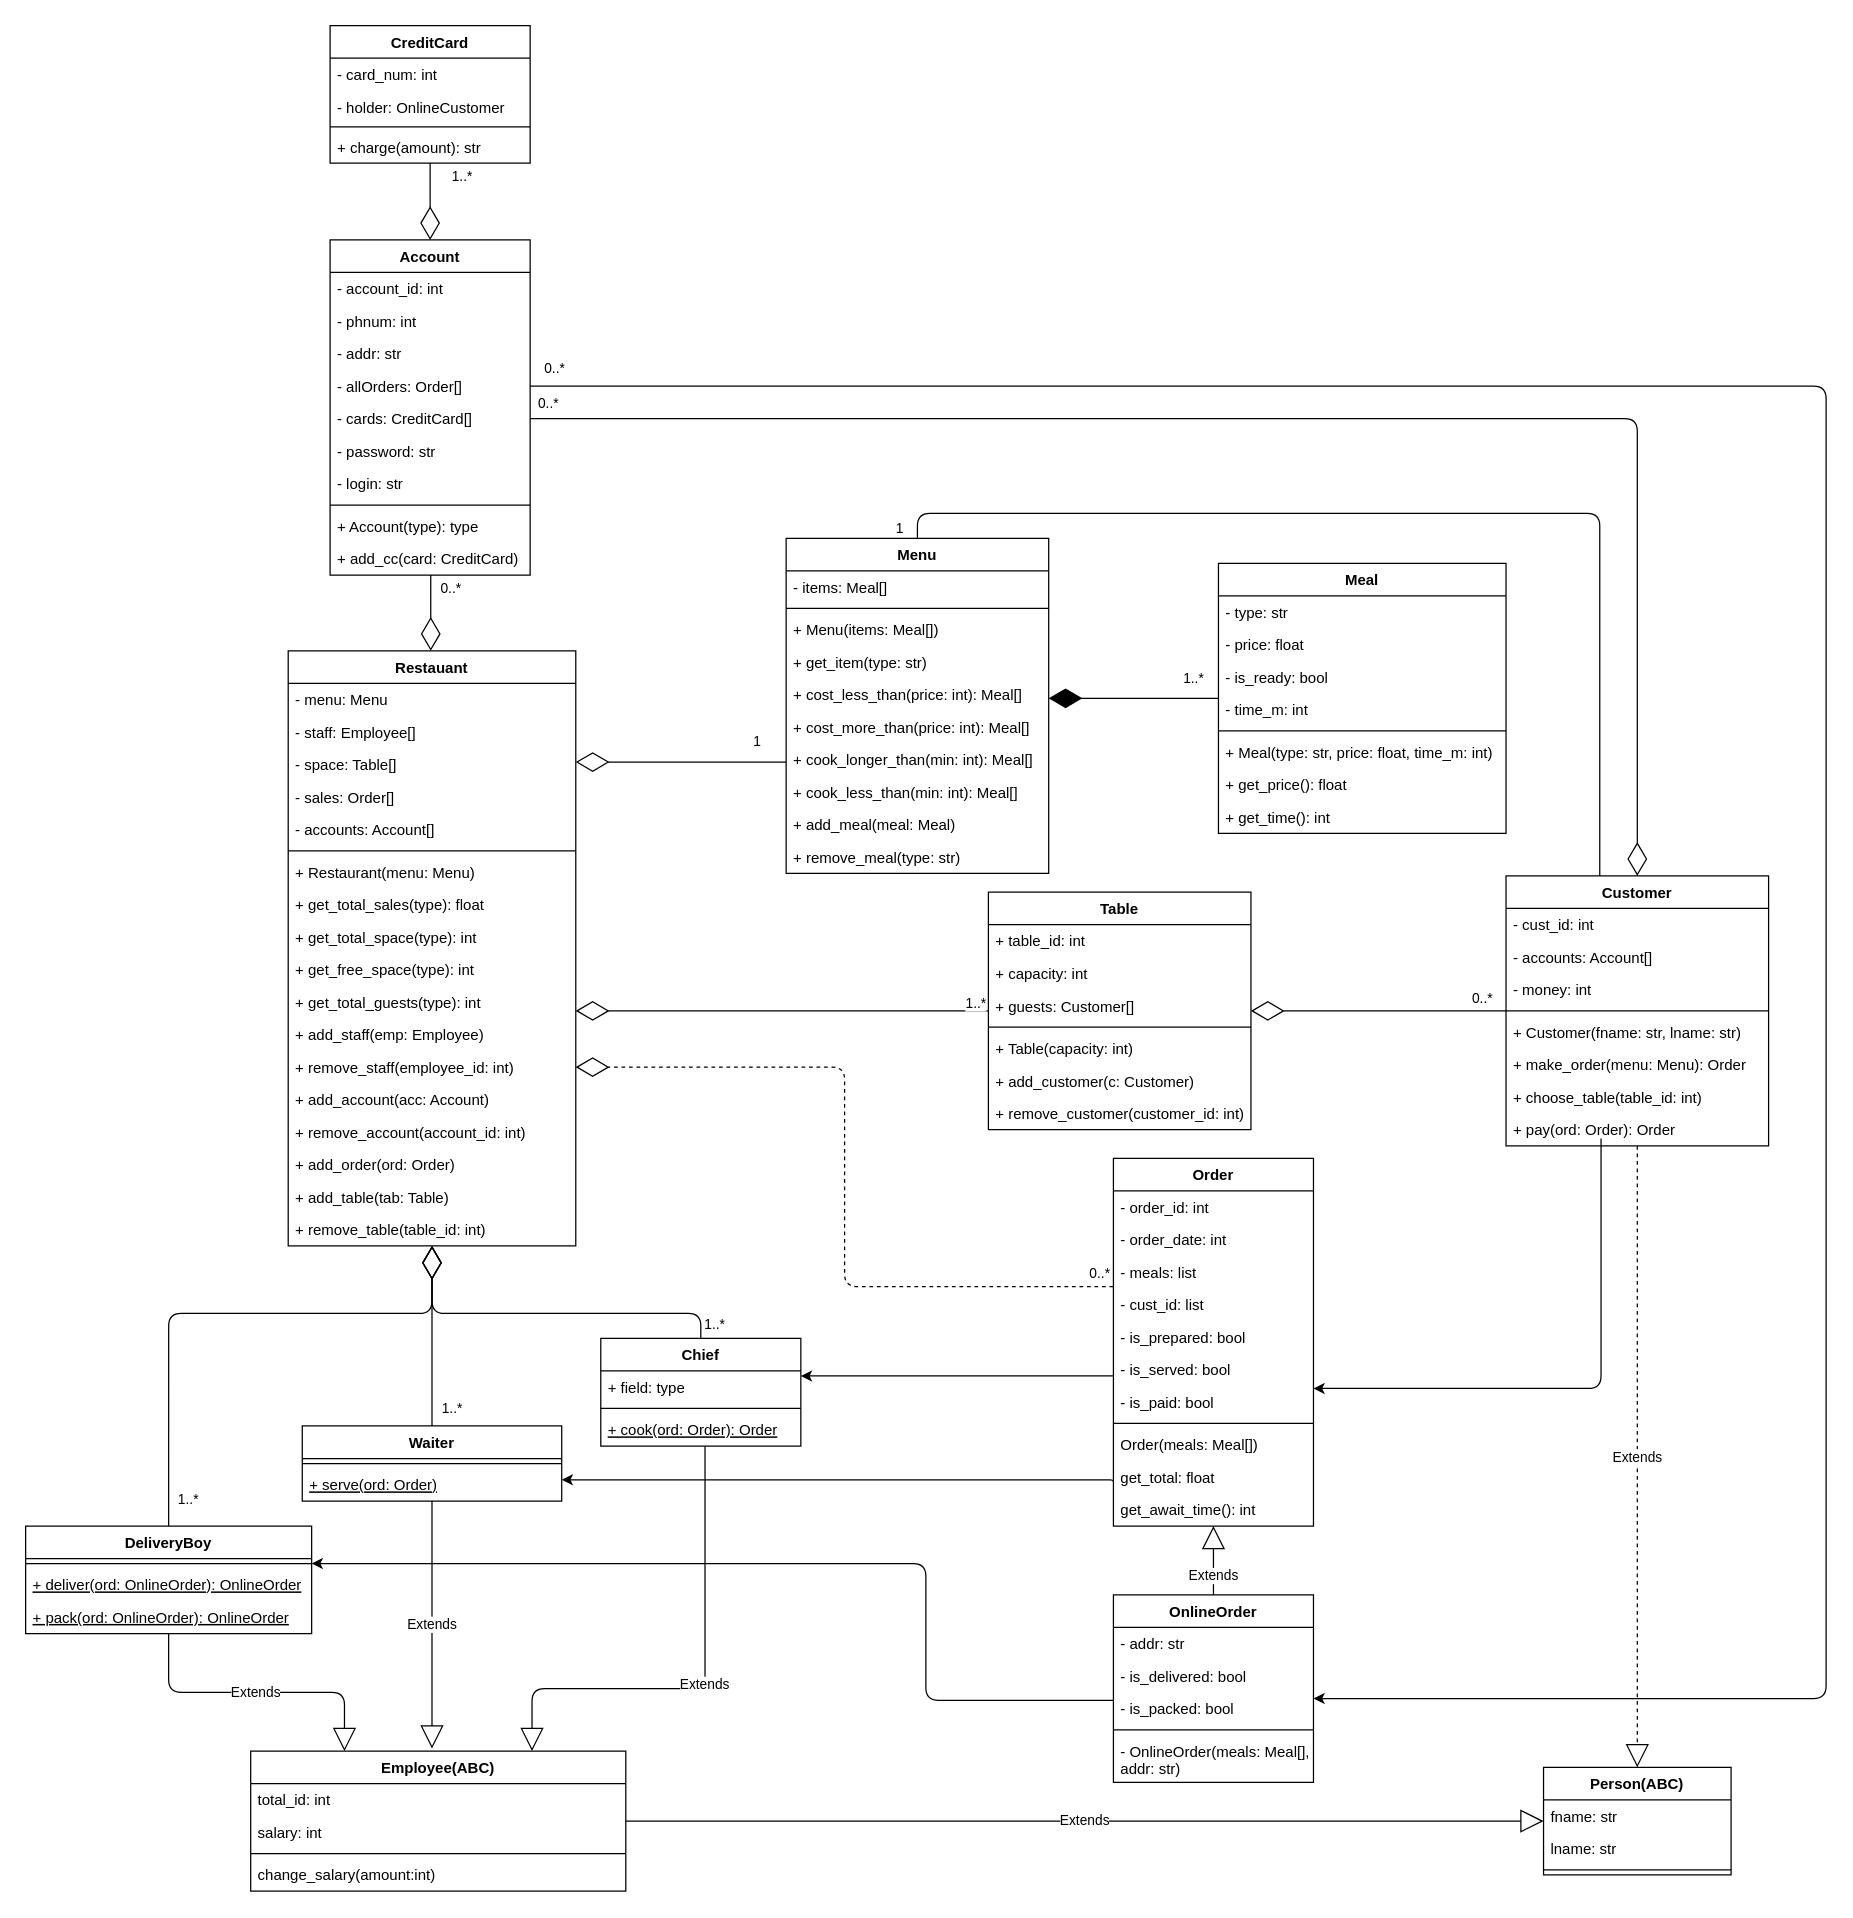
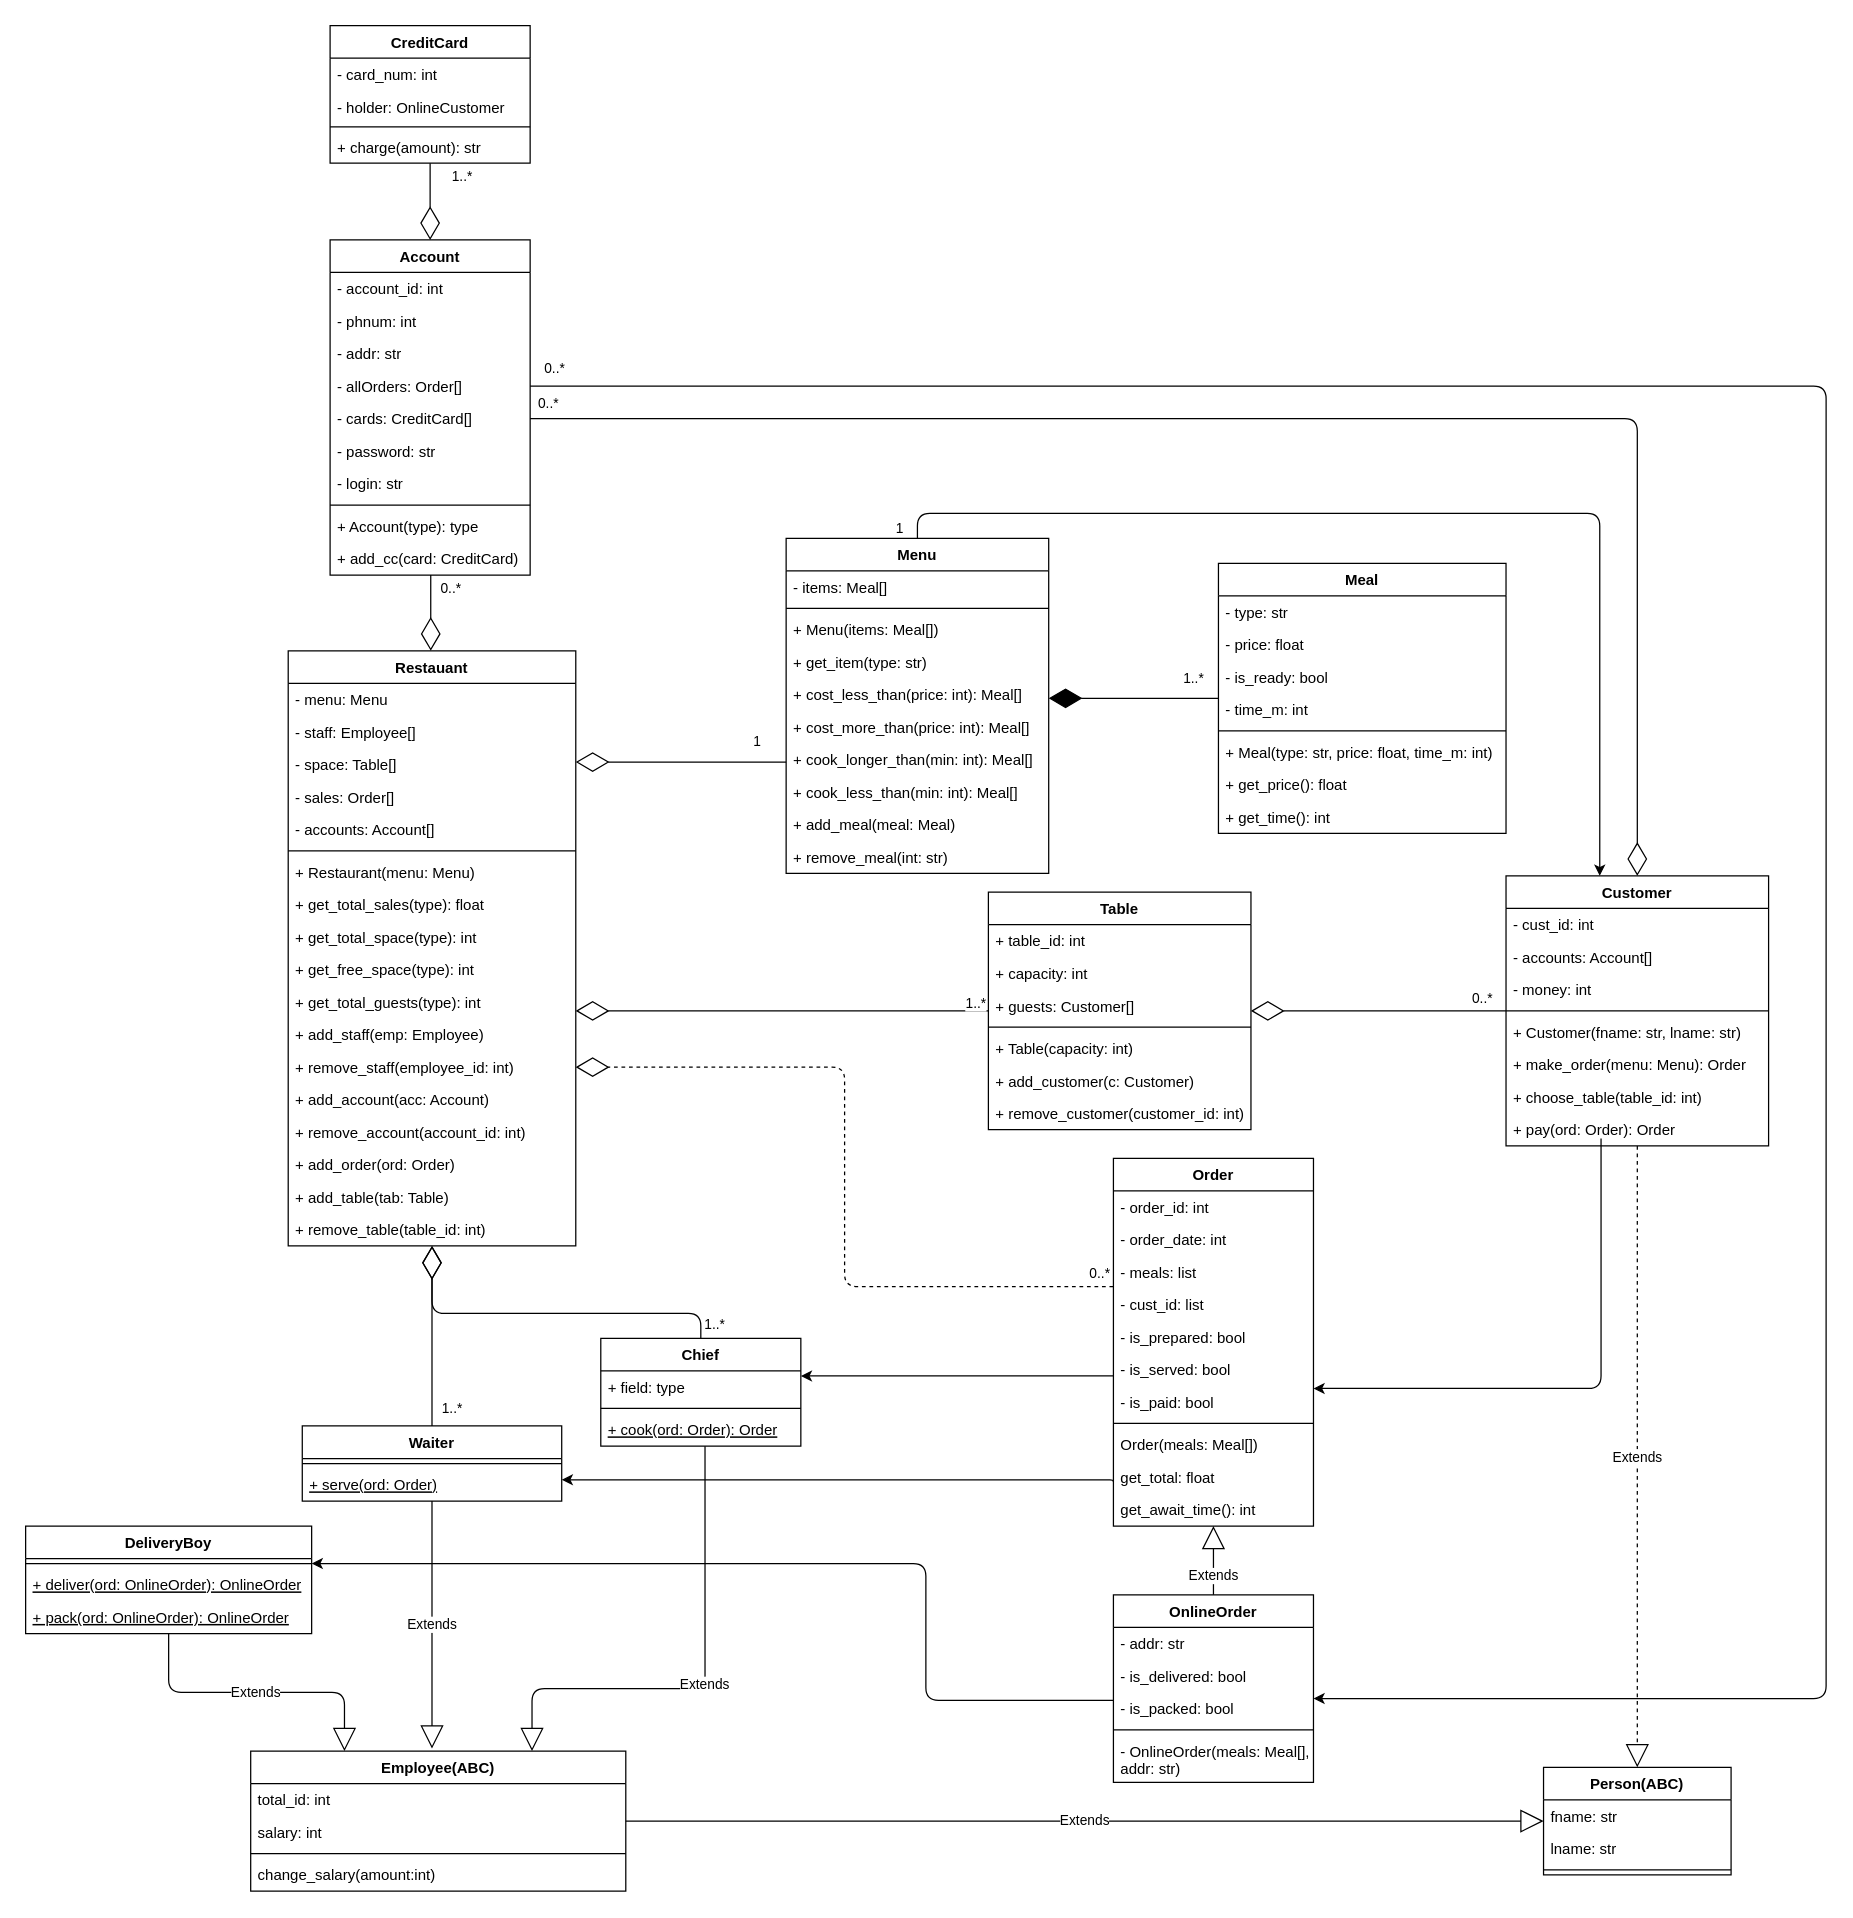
node "+ remove_meal(type: str)": label "+ remove_meal(type: str)" -> "+ remove_meal(int: str)"
edge "Menu" -- "Customer": arrowhead none -> classic
edge "DeliveryBoy" -> "Restauant": removed, label "1..*"
